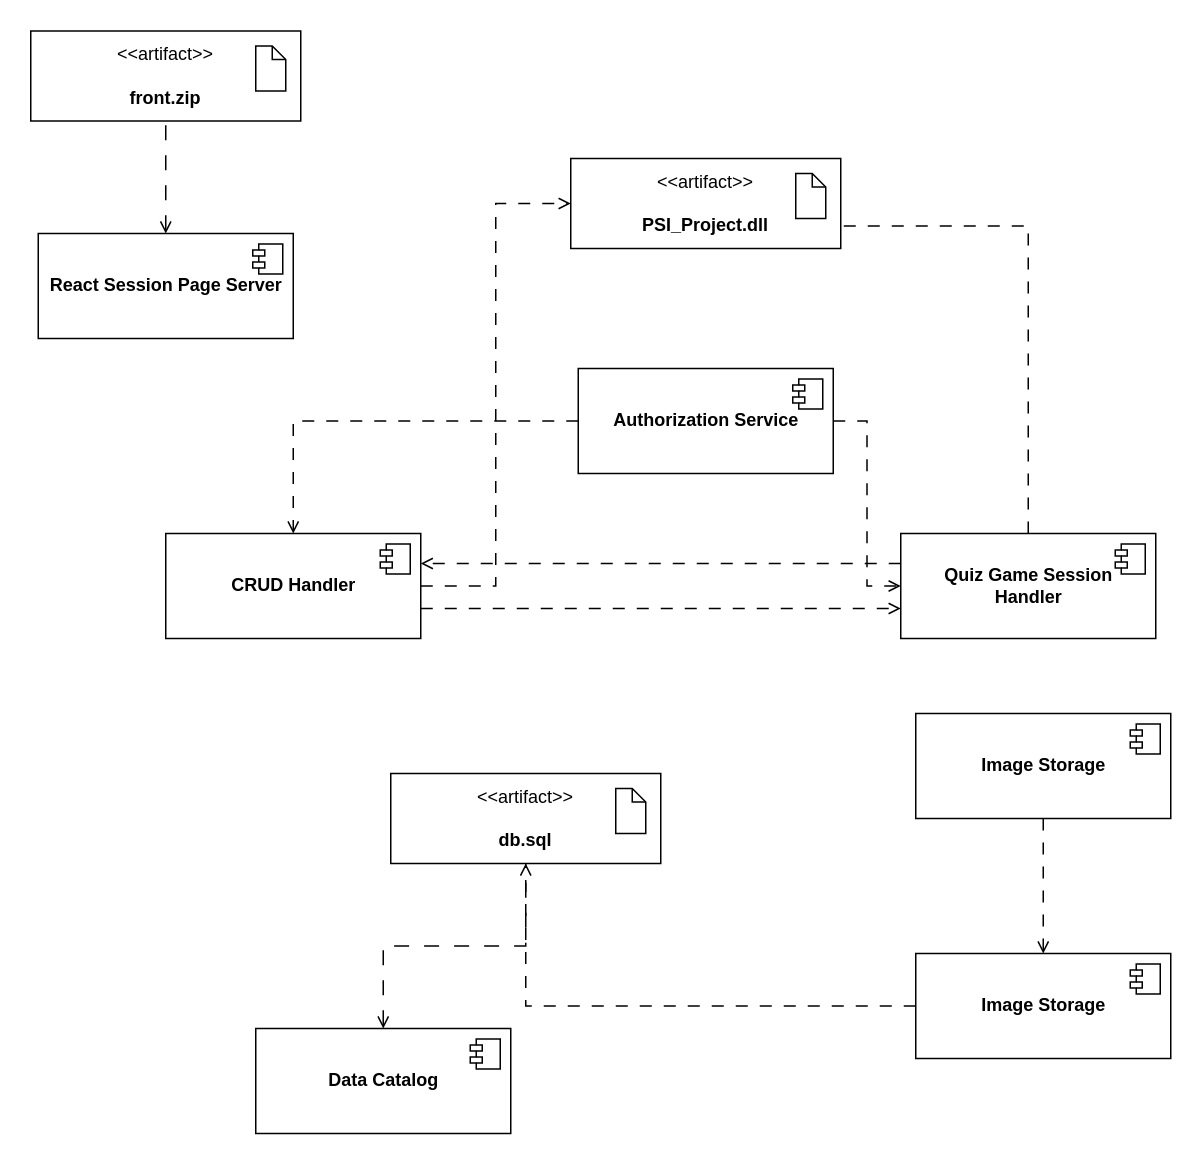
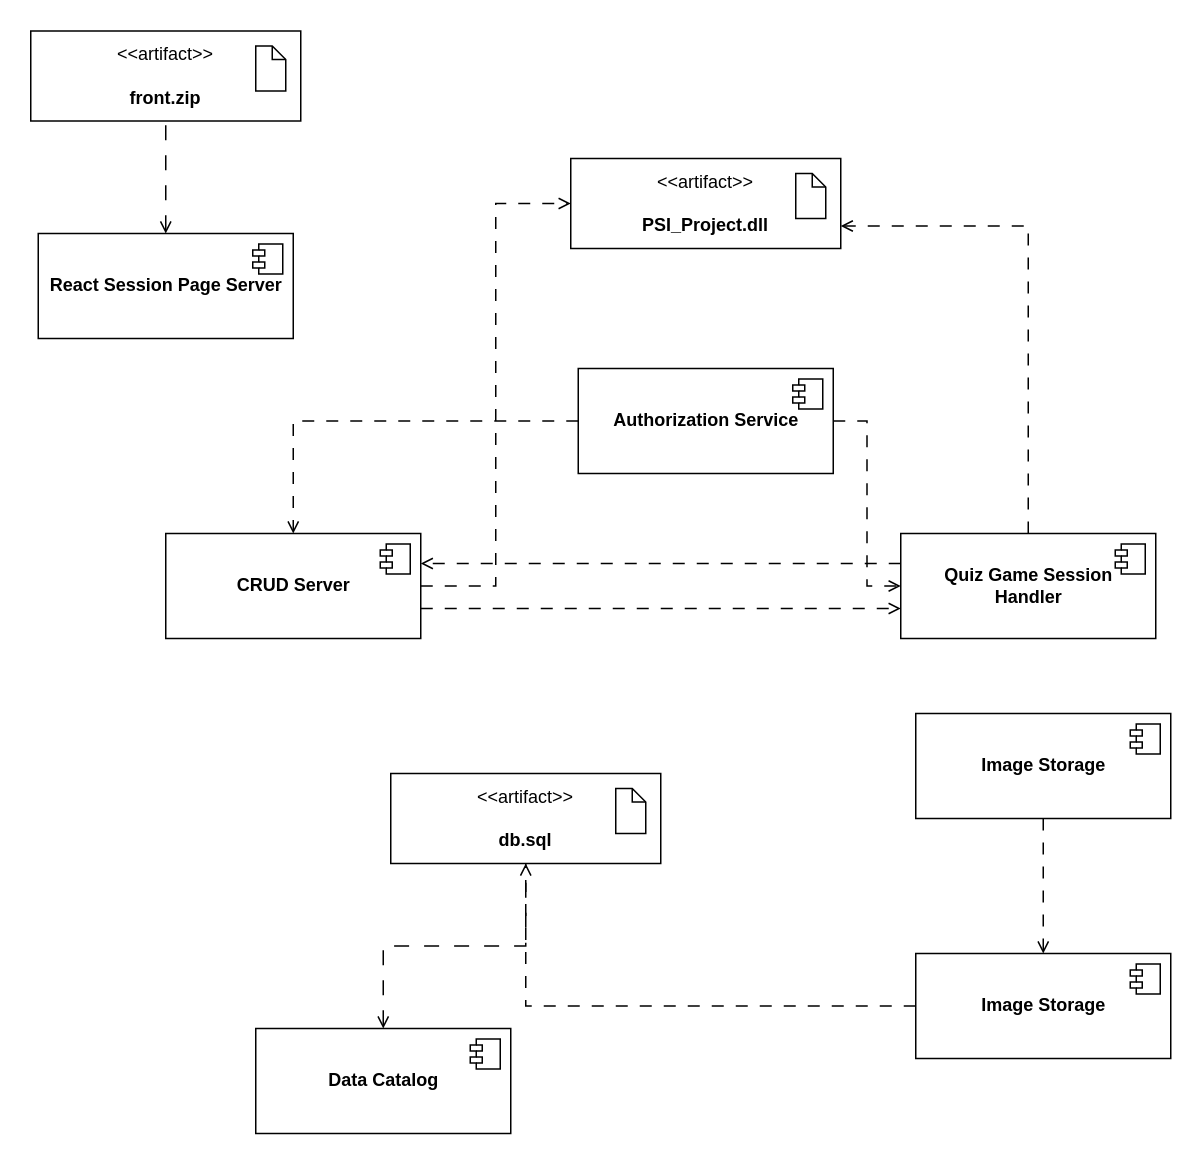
edge "<<artifact>> PSI_Project.dll" -- "Quiz Game Session Handler": arrowhead none -> open
node "CRUD Handler": label "CRUD Handler" -> "CRUD Server"
